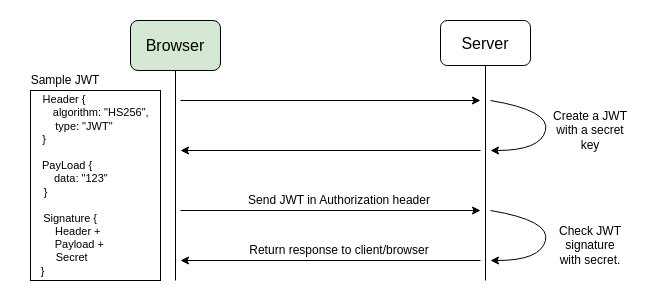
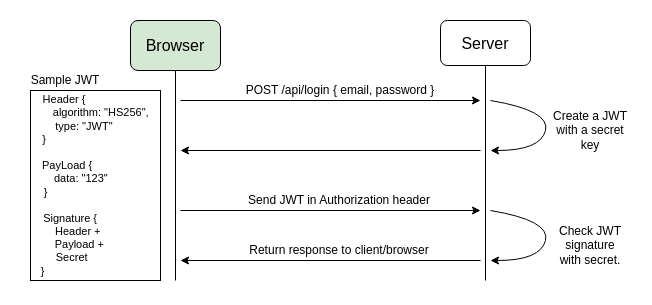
node "POST /api/login { email, password }": added
